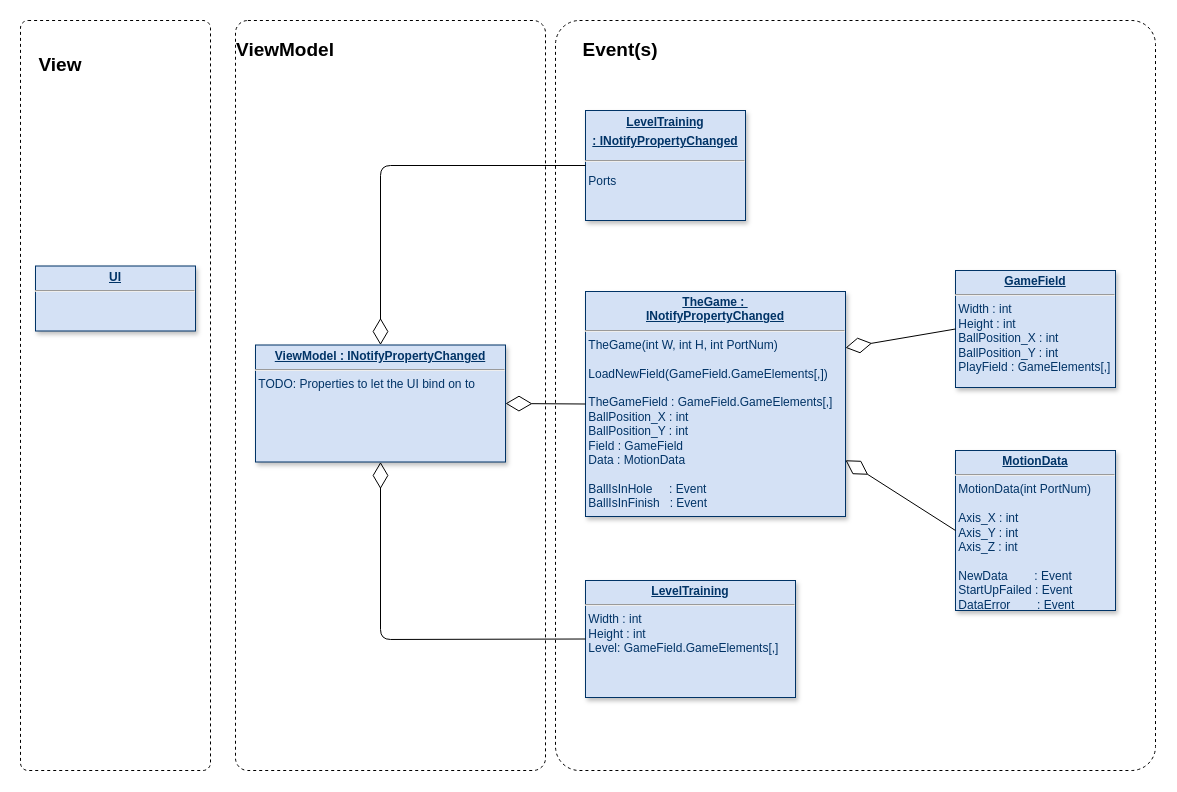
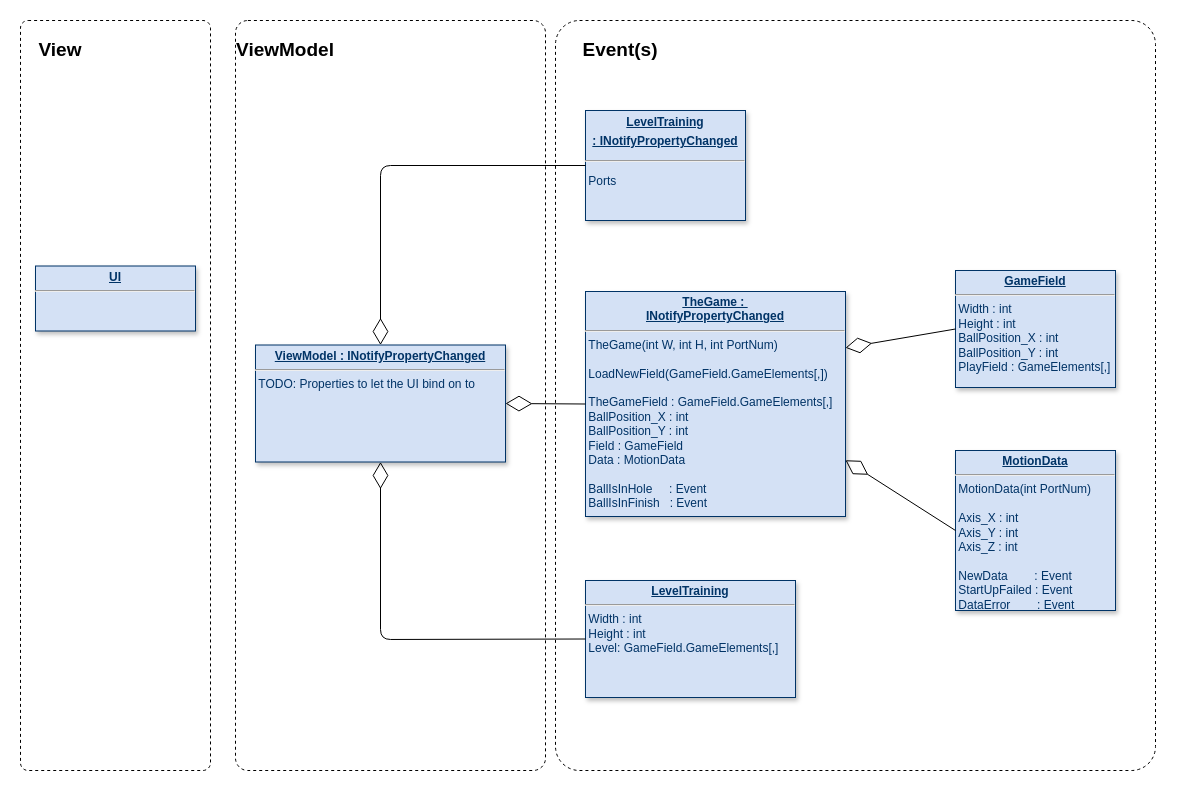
node "View": moved (61, 66) -> (61, 51)
